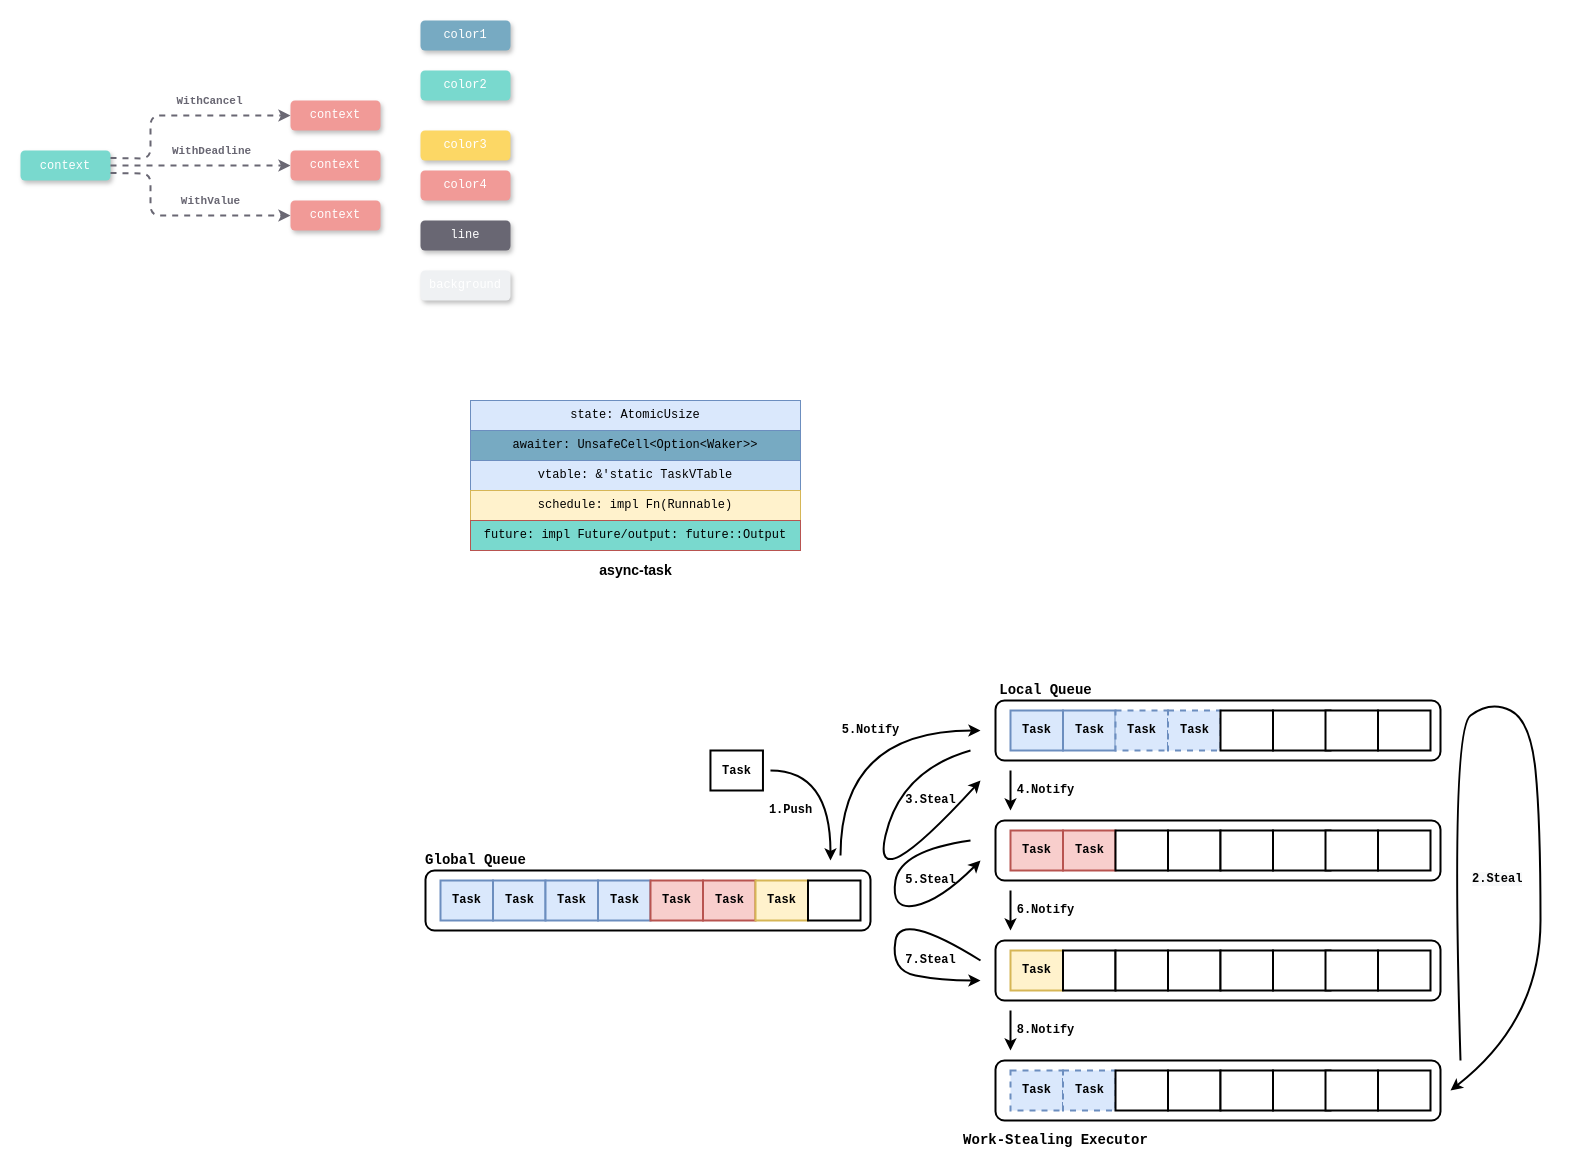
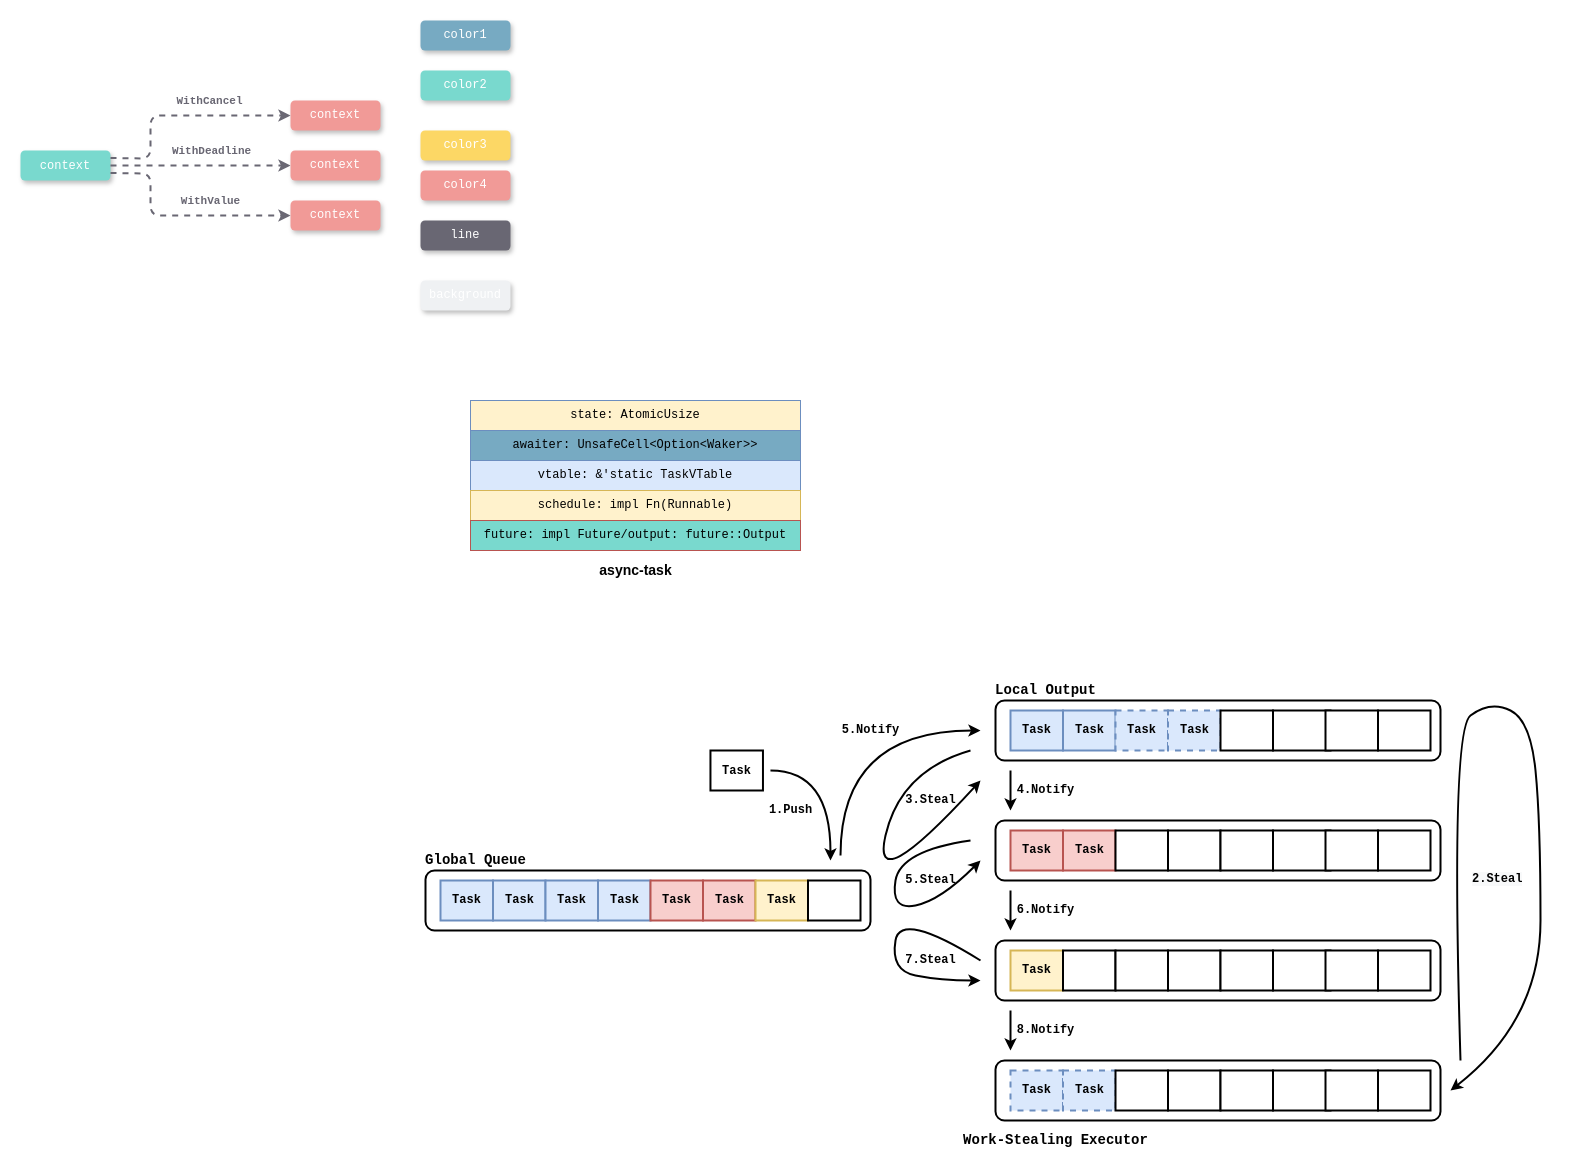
node "background": moved (466, 286) -> (466, 296)
node "state: AtomicUsize": fillcolor #dae8fc -> #fff2cc
node "Local Queue": label "Local Queue" -> "Local Output"
